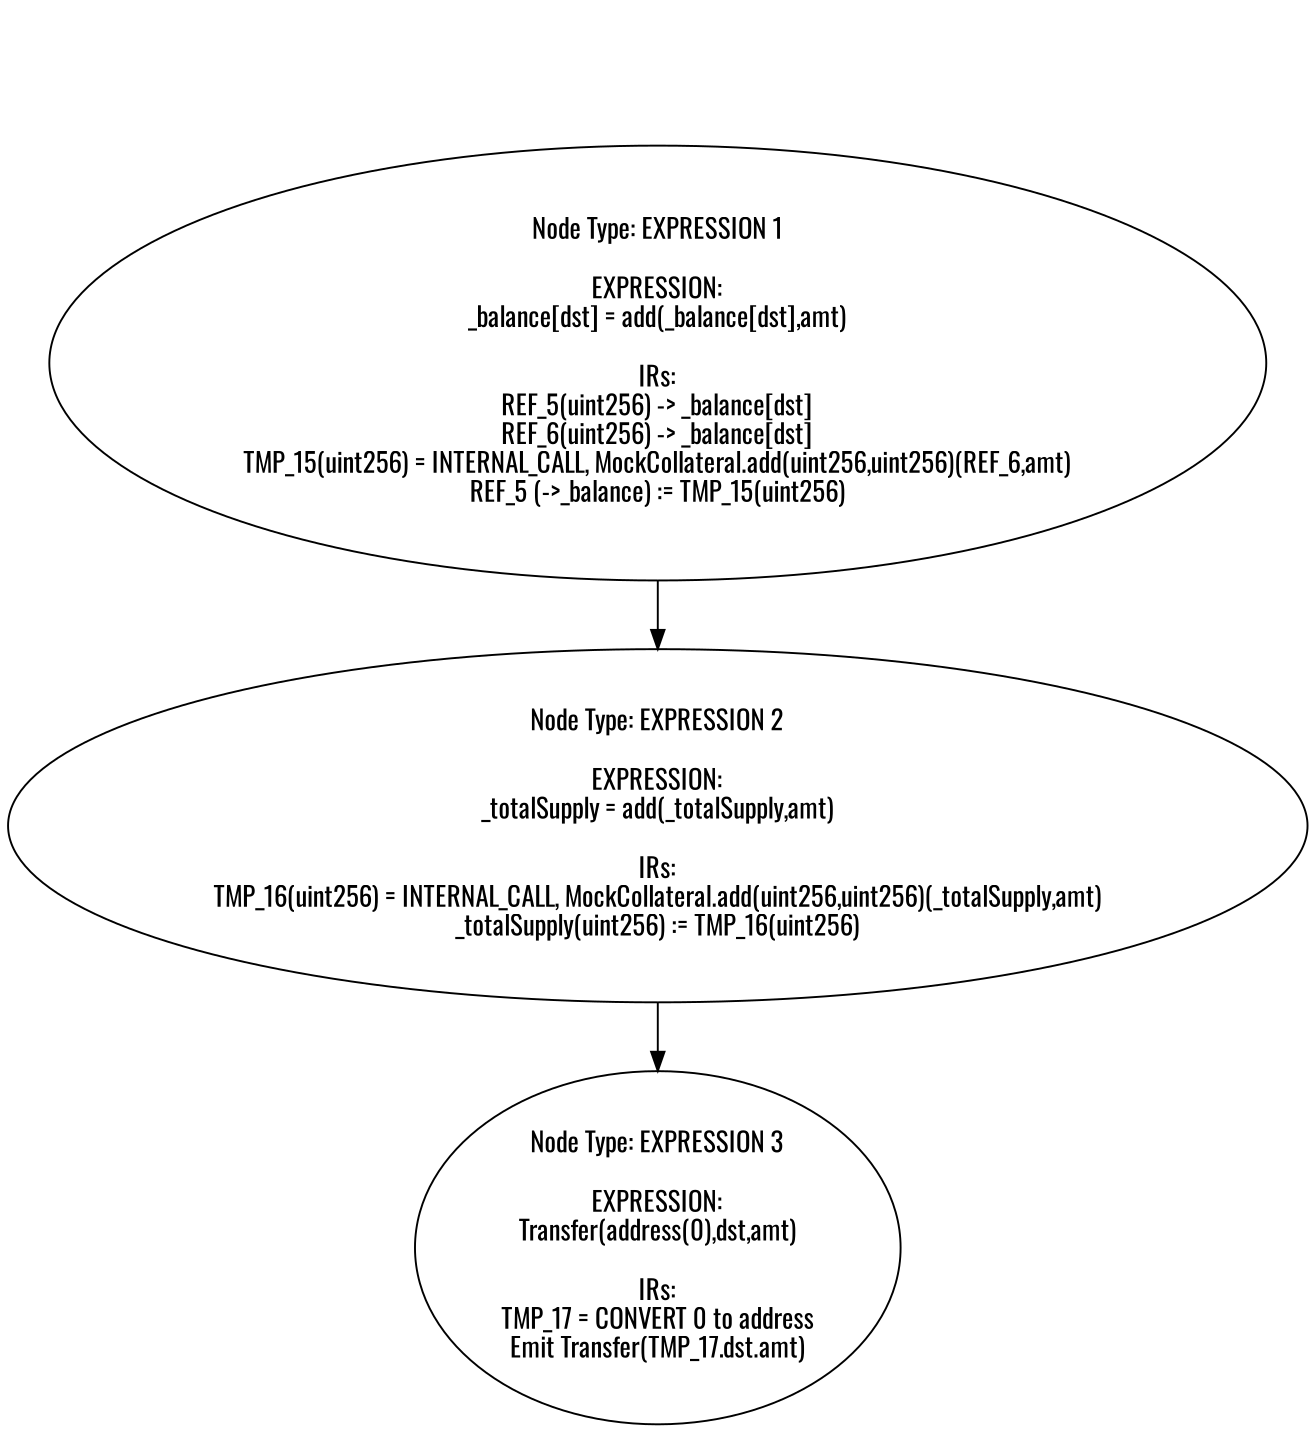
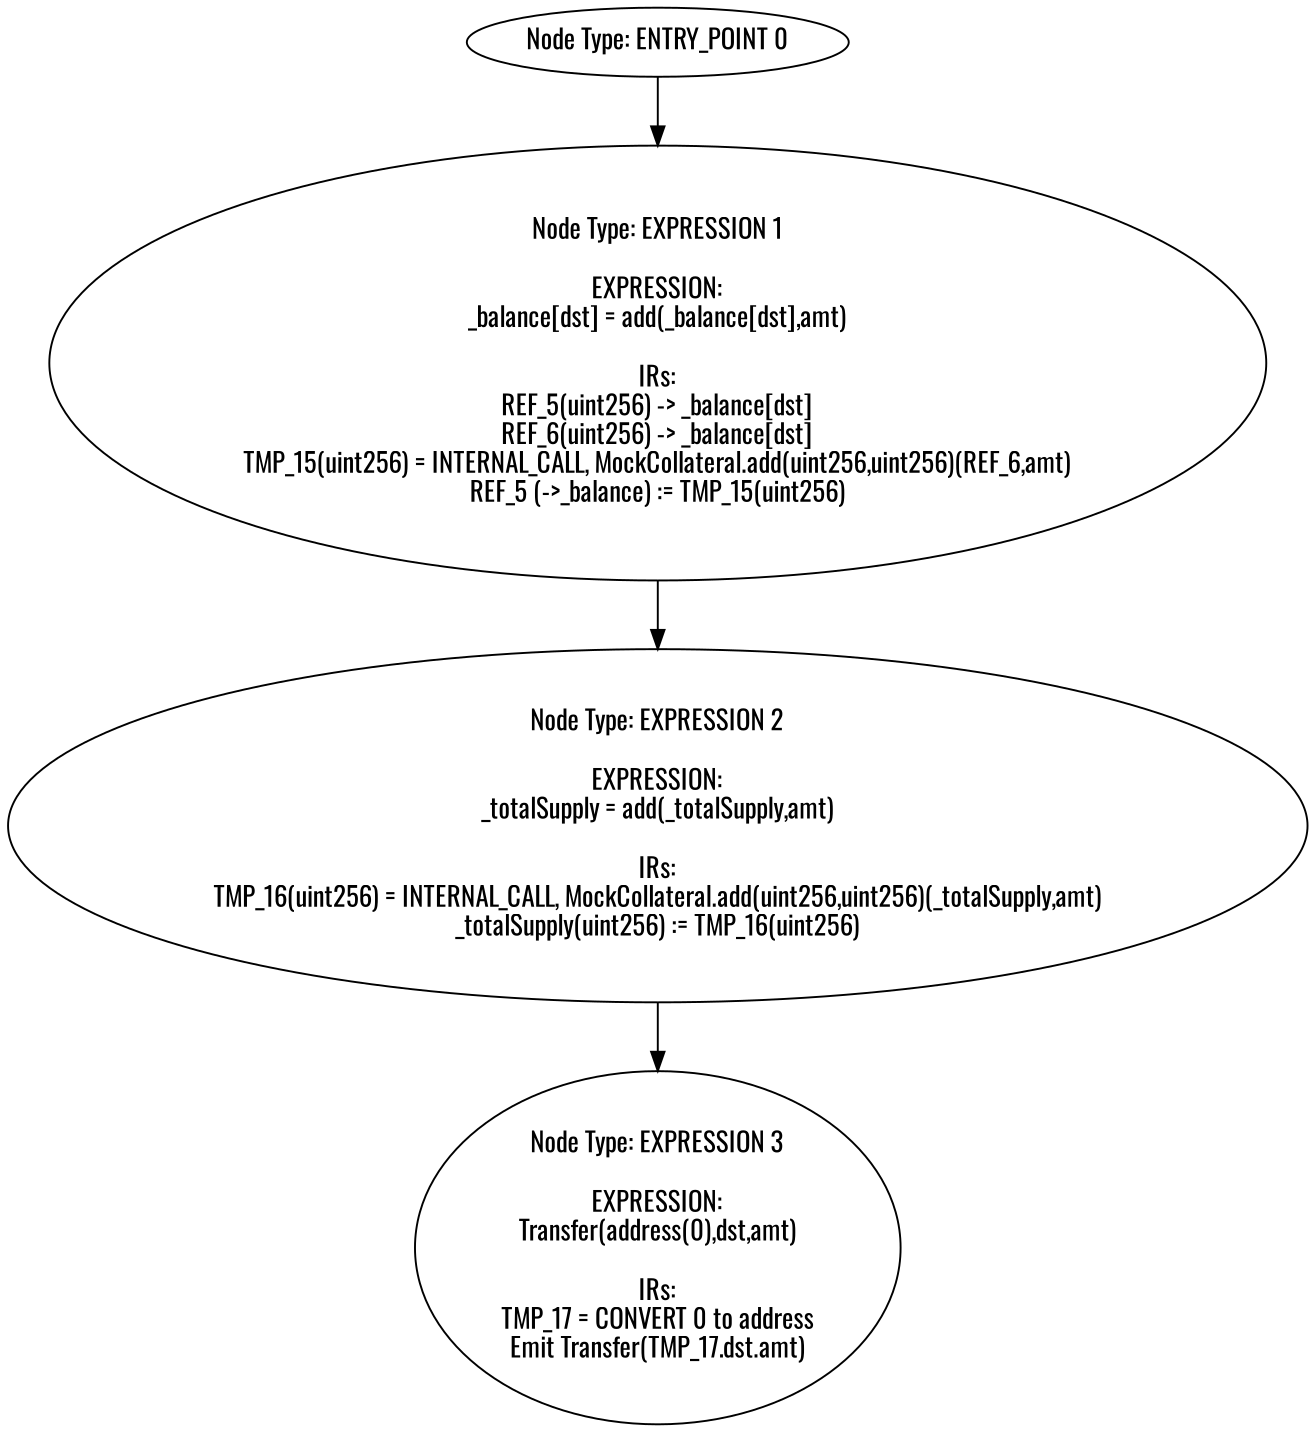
node "Node Type: ENTRY_POINT 0": added
